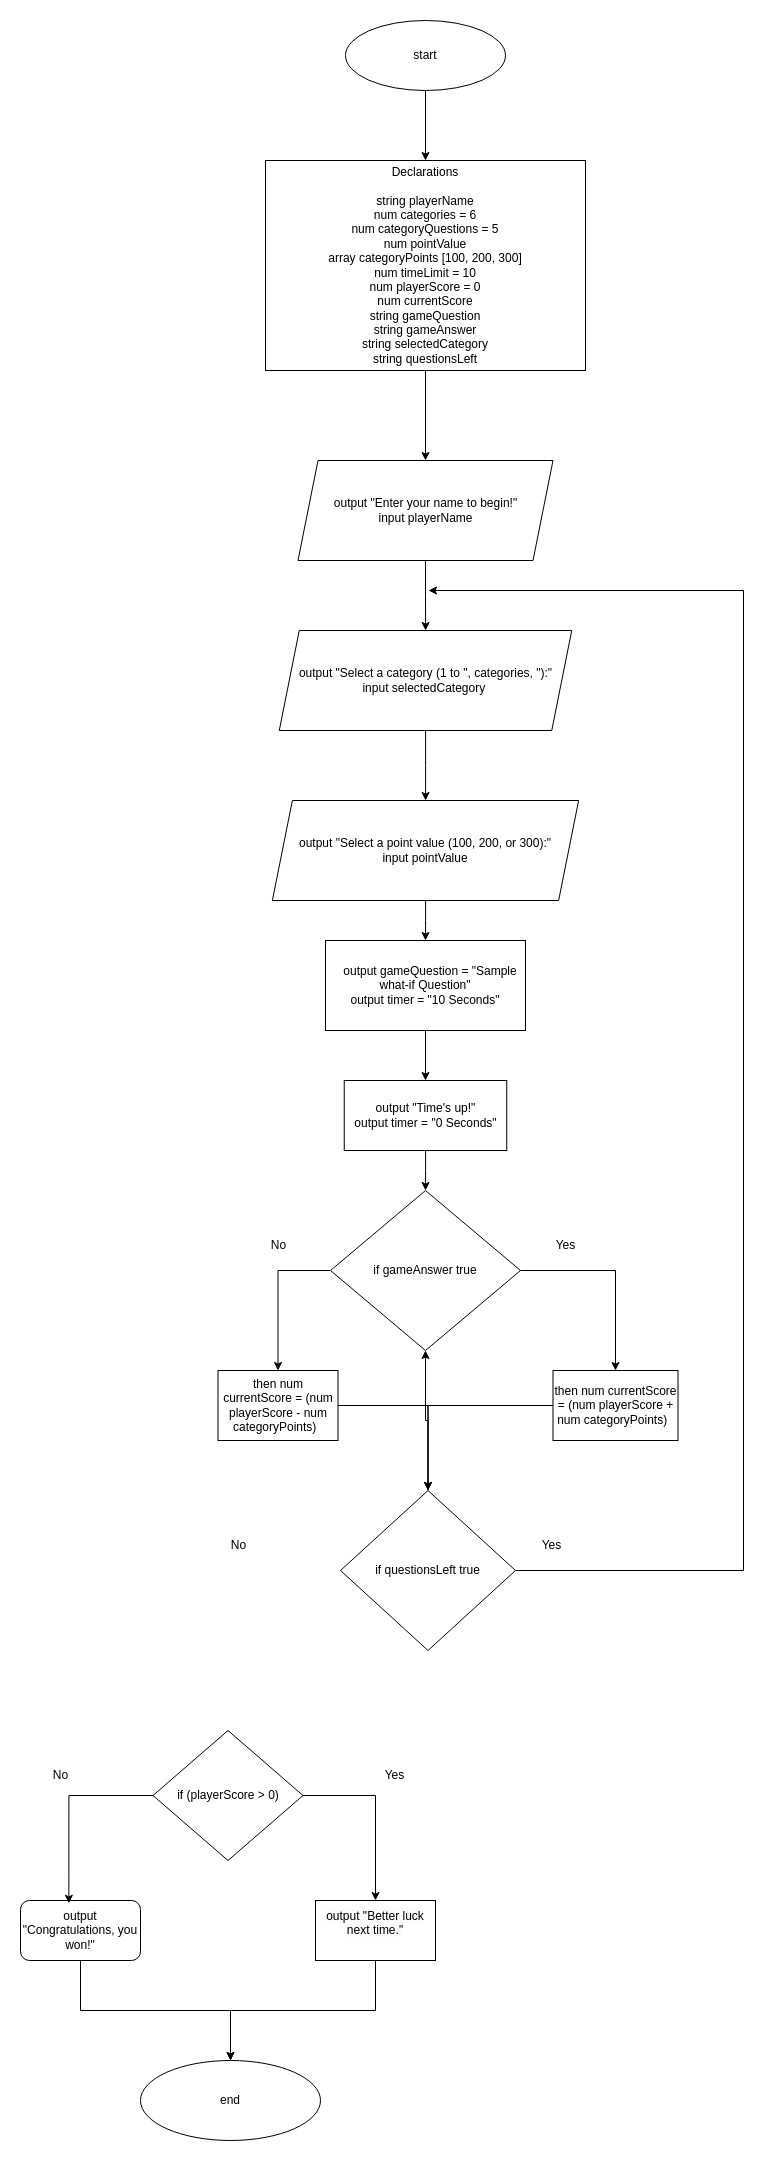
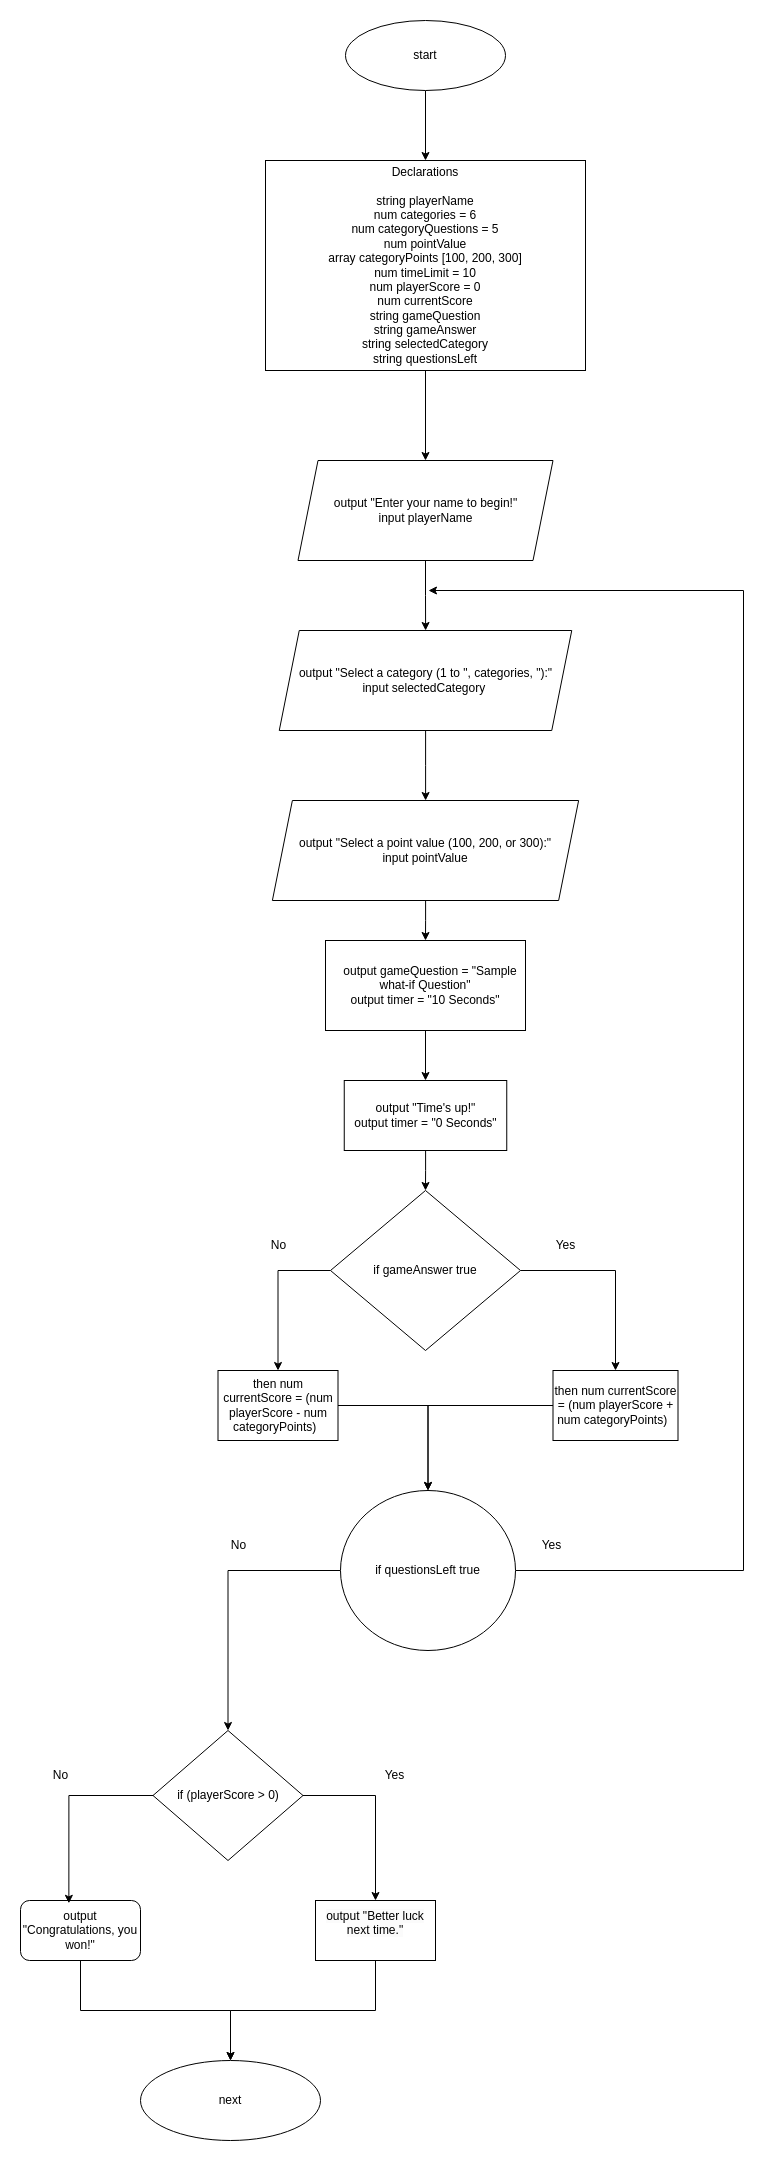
edge "if questionsLeft true" -> "if gameAnswer true": now "if questionsLeft true" -> "if (playerScore > 0)"
node "if questionsLeft true": shape diamond -> ellipse
node "end": label "end" -> "next"
